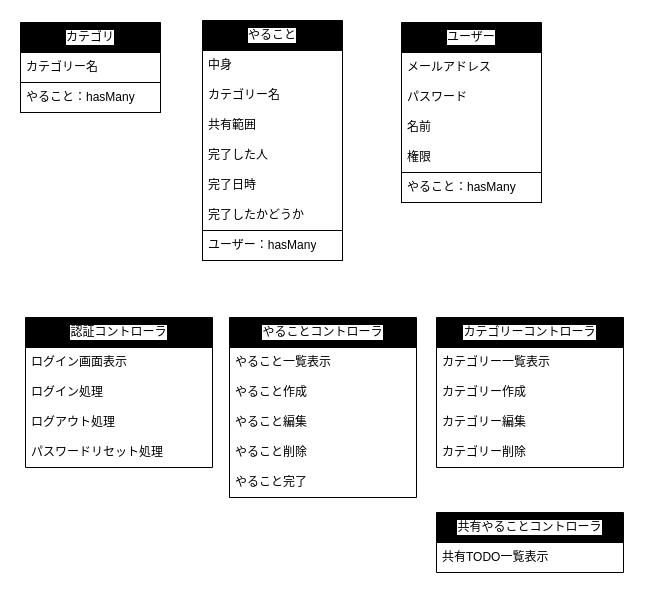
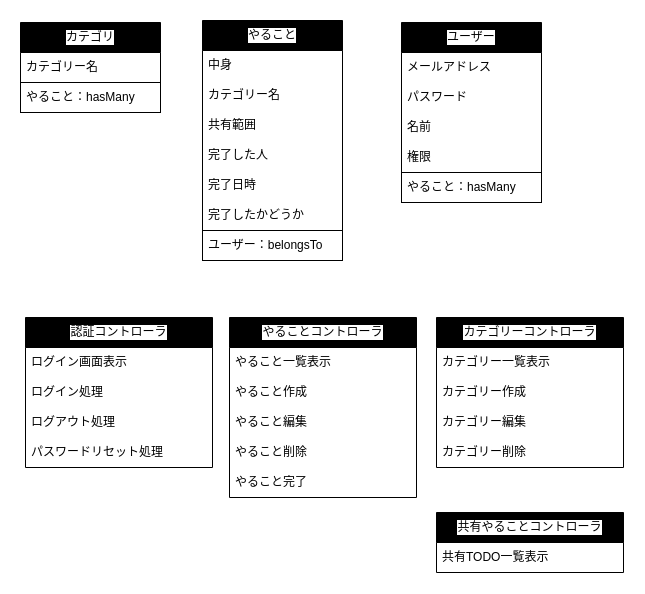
node "ユーザー：hasMany": label "ユーザー：hasMany" -> "ユーザー：belongsTo"
